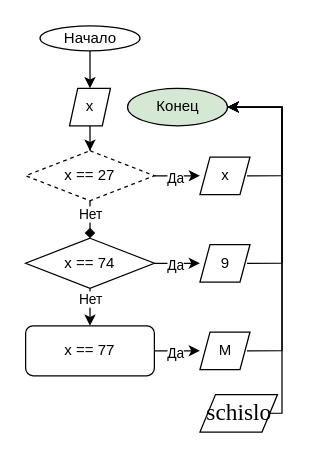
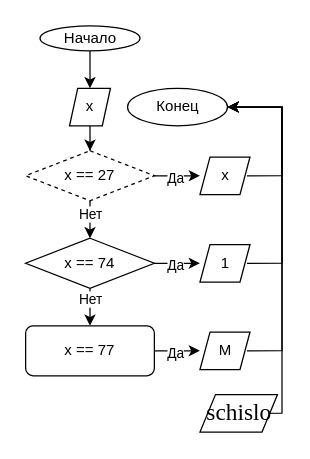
node "Конец": fillcolor #d5e8d4 -> #ffffff
edge "x == 27" -> "x == 74": arrowhead diamond -> classic
node "9": label "9" -> "1"
